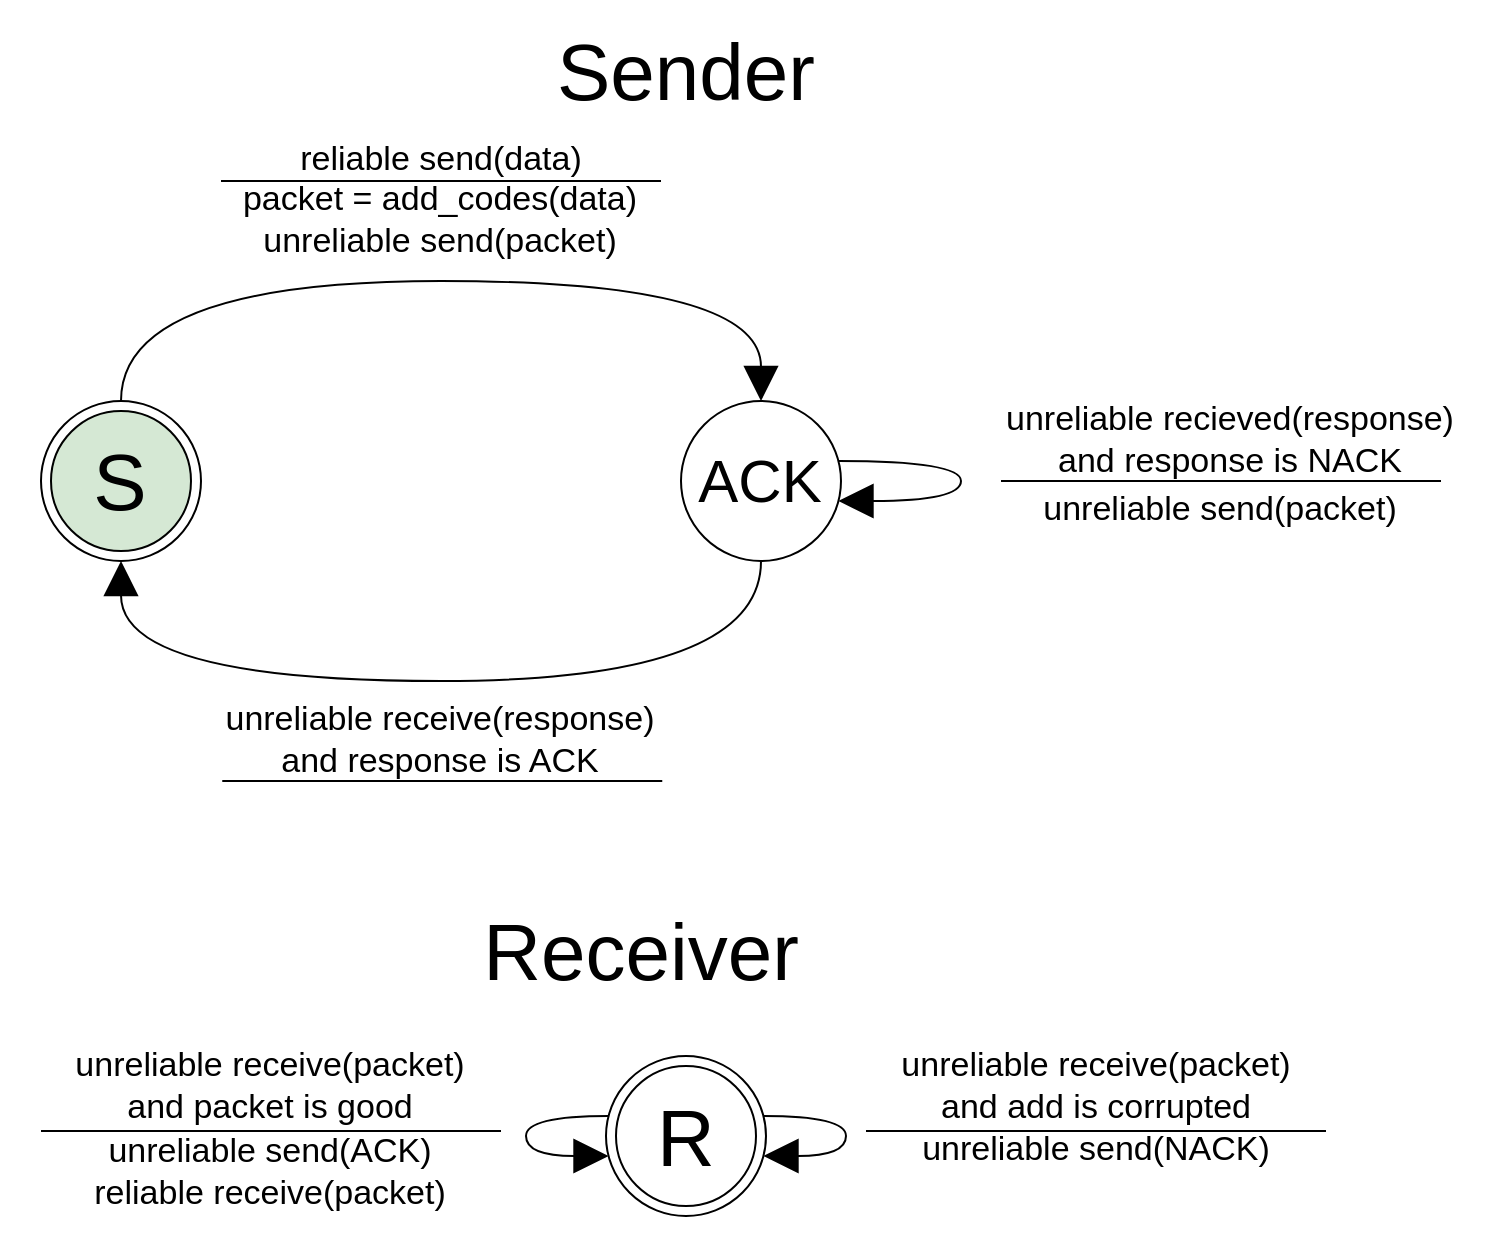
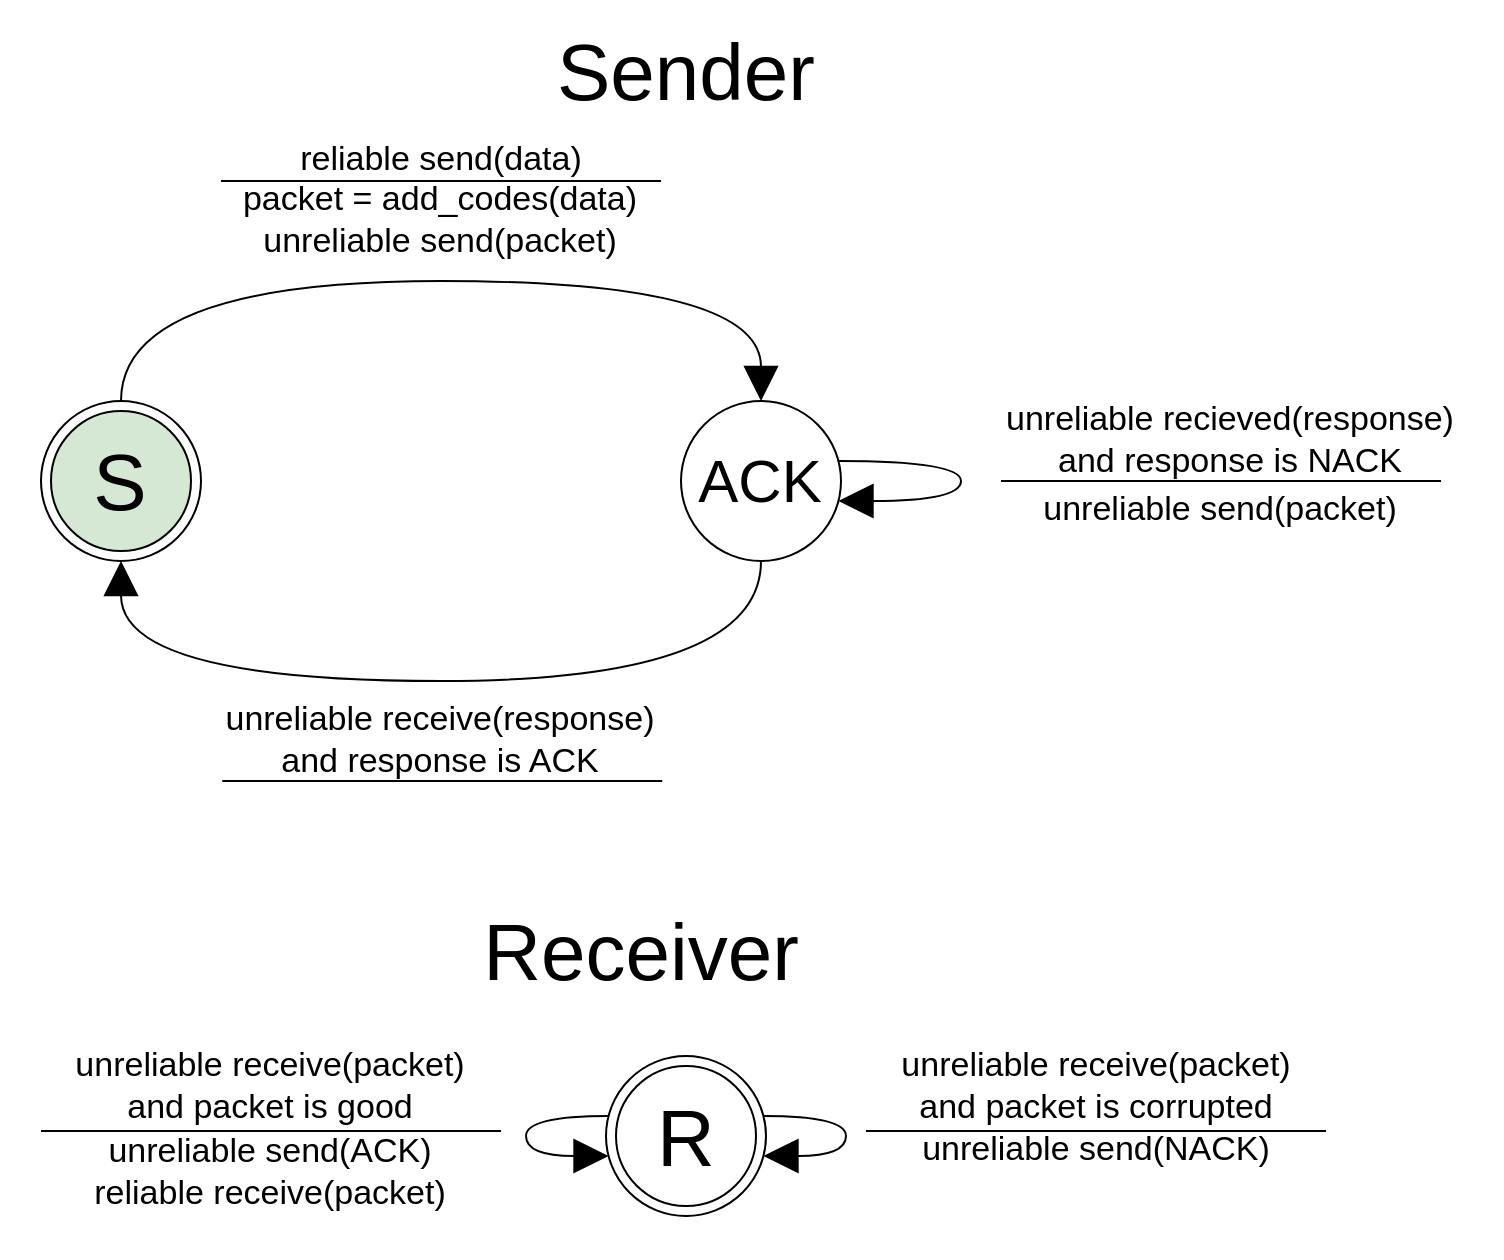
node "unreliable receive(packet) and add is corrupted": label "unreliable receive(packet) and add is corrupted" -> "unreliable receive(packet) and packet is corrupted"
